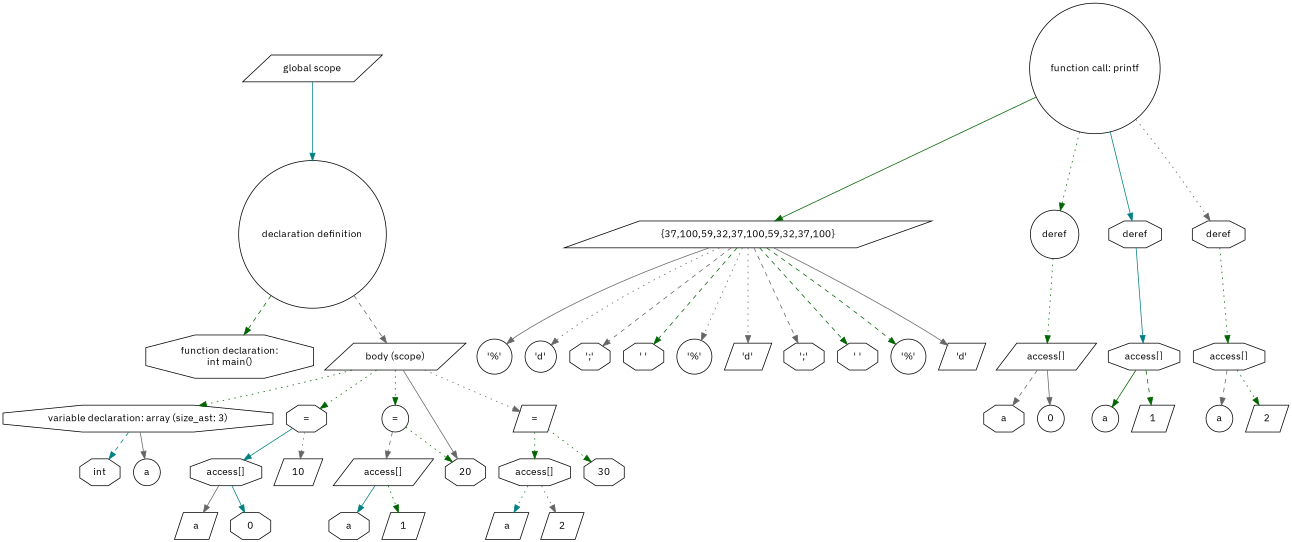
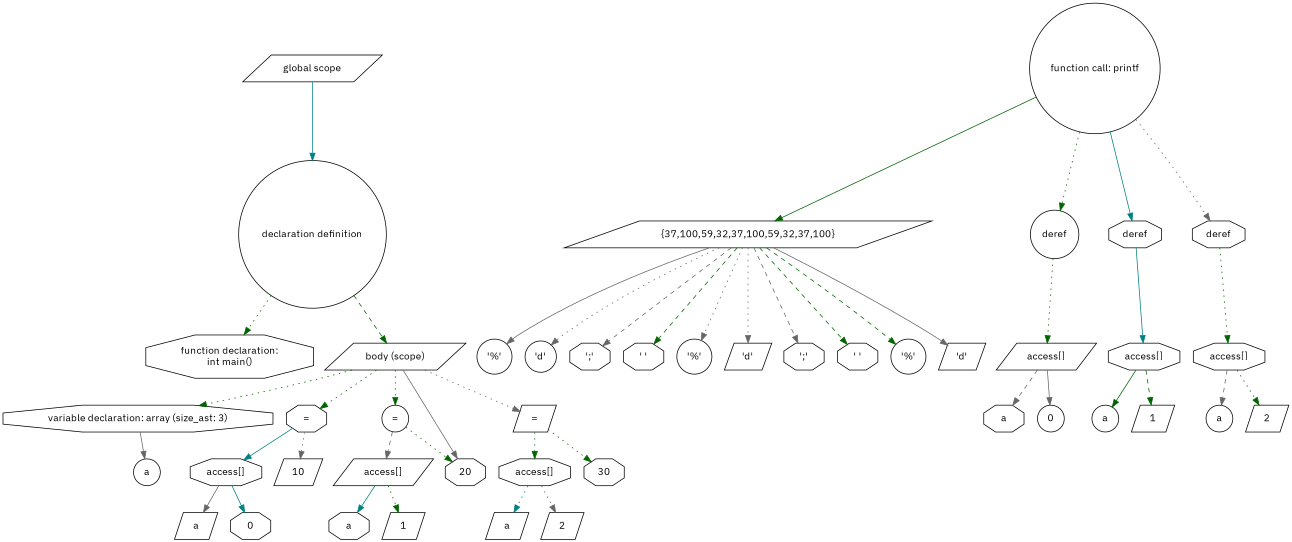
edge "declaration definition" -> "function declaration: int main()": style dashed -> dotted
edge "declaration definition" -> "body (scope)": color gray40 -> darkgreen
node "int": removed
